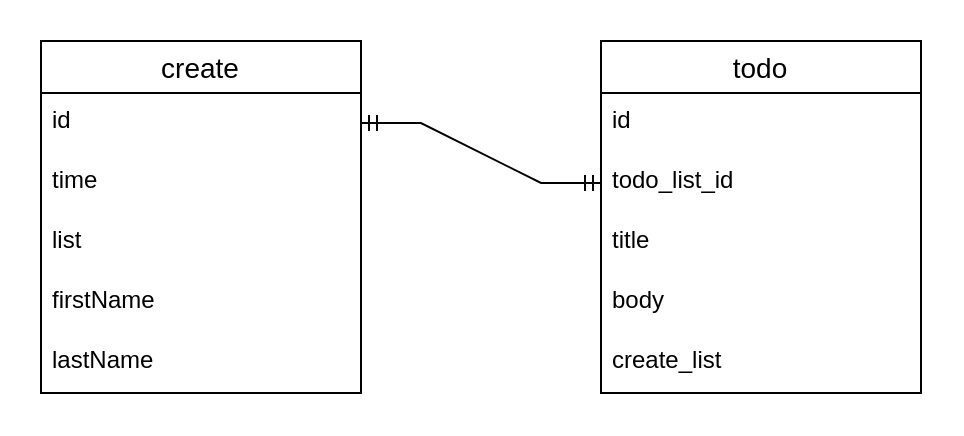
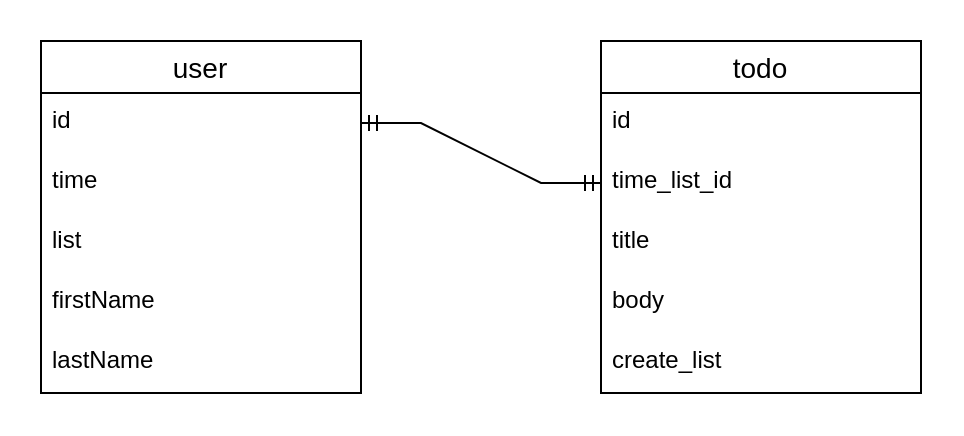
node "create": label "create" -> "user"
node "todo_list_id": label "todo_list_id" -> "time_list_id"
